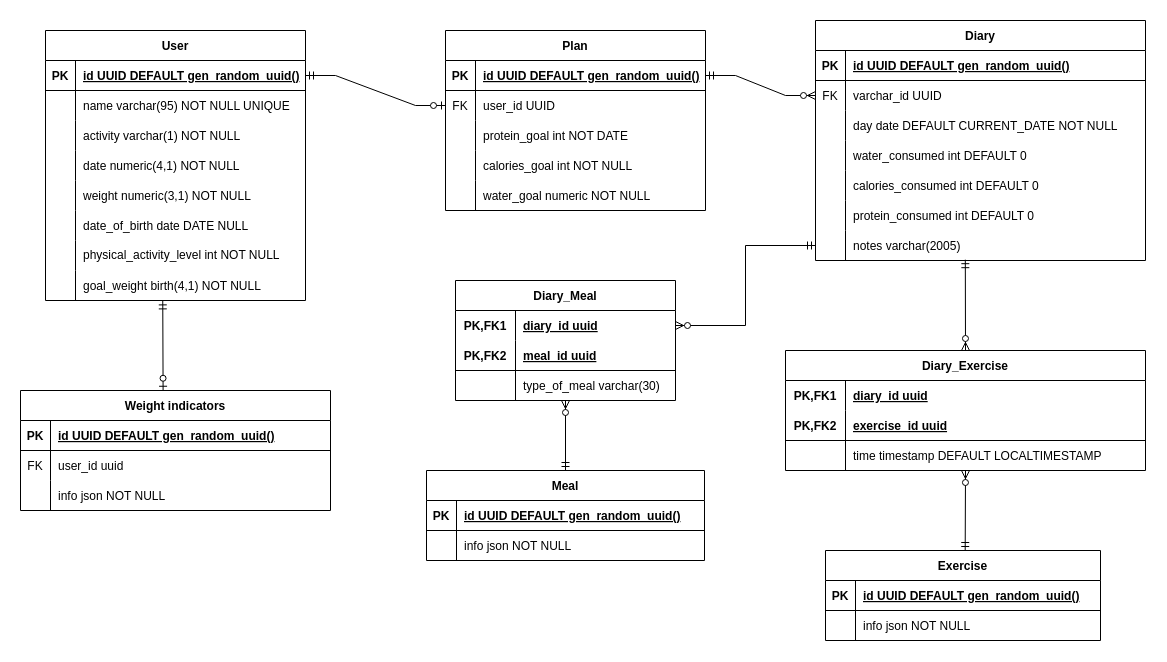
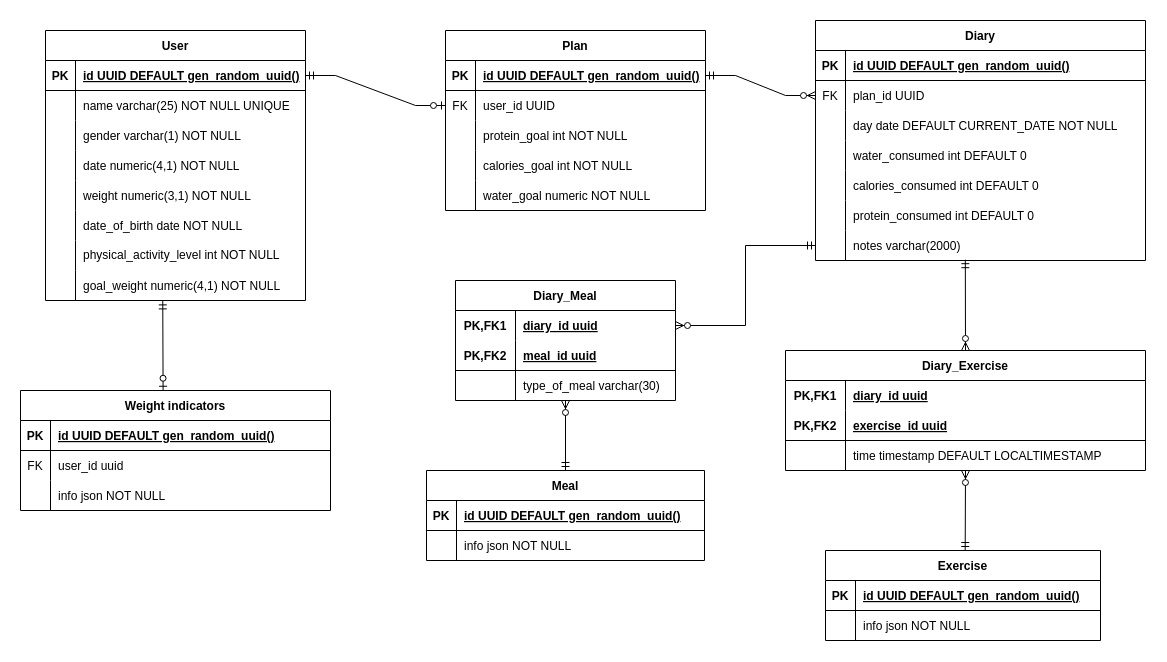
node "varchar_id UUID": label "varchar_id UUID" -> "plan_id UUID"
node "name varchar(95) NOT NULL UNIQUE": label "name varchar(95) NOT NULL UNIQUE" -> "name varchar(25) NOT NULL UNIQUE"
node "activity varchar(1) NOT NULL": label "activity varchar(1) NOT NULL" -> "gender varchar(1) NOT NULL"
node "protein_goal int NOT DATE": label "protein_goal int NOT DATE" -> "protein_goal int NOT NULL"
node "date_of_birth date DATE NULL": label "date_of_birth date DATE NULL" -> "date_of_birth date NOT NULL"
node "notes varchar(2005)": label "notes varchar(2005)" -> "notes varchar(2000)"
node "goal_weight birth(4,1) NOT NULL": label "goal_weight birth(4,1) NOT NULL" -> "goal_weight numeric(4,1) NOT NULL"
